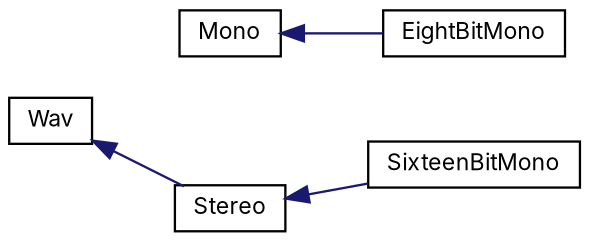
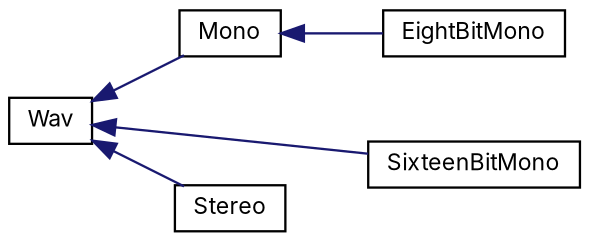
edge "Mono" -> "Wav": added
edge "SixteenBitMono" -> "Stereo": now "SixteenBitMono" -> "Wav"
